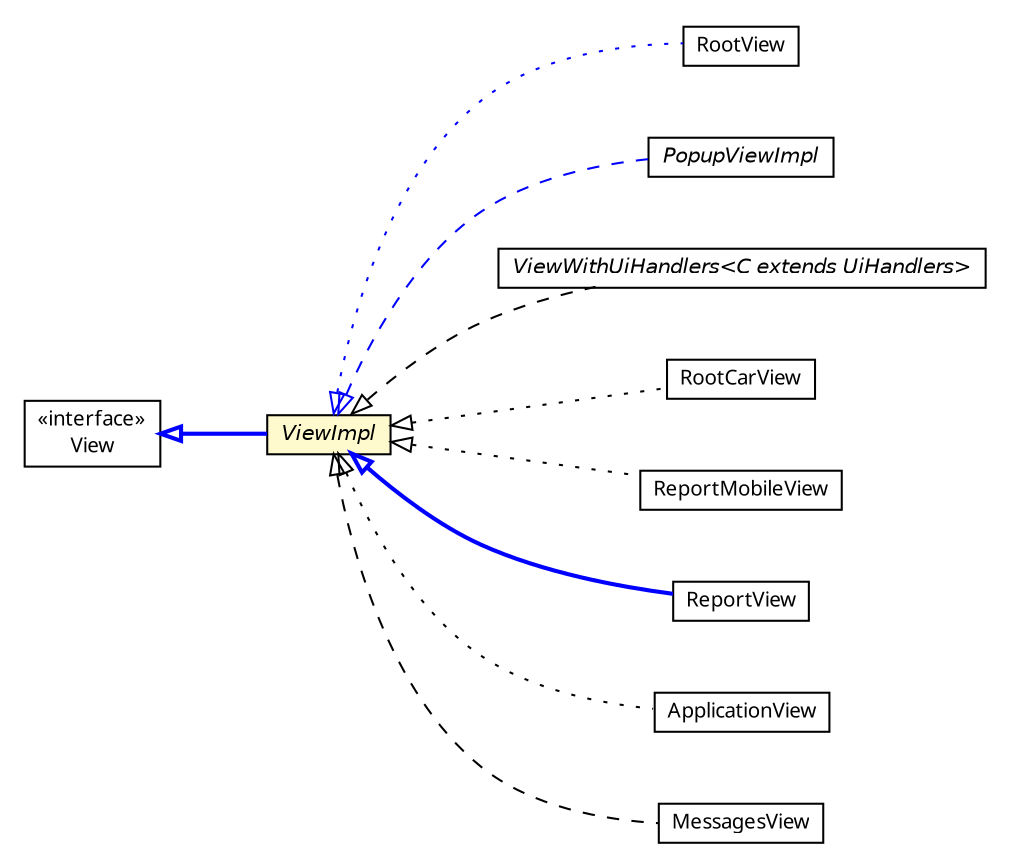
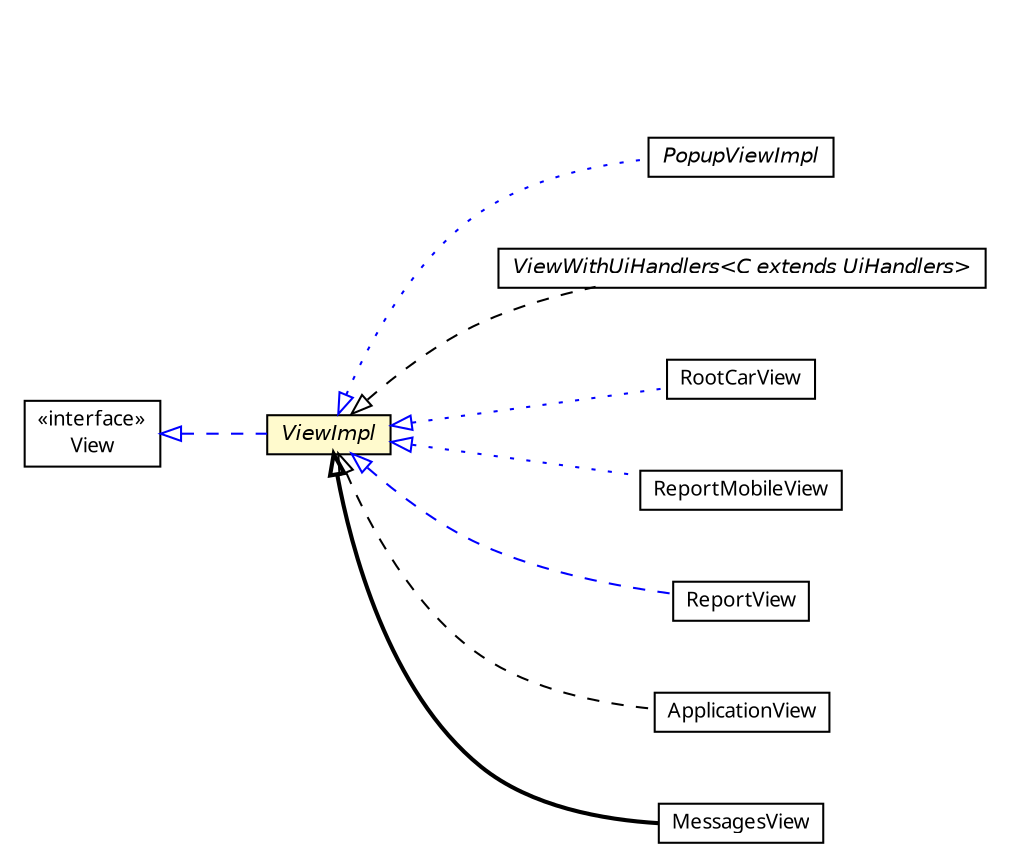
node "RootView": removed
edge "PopupViewImpl" -> "ViewImpl": style dashed -> dotted
edge "RootCarView" -> "ViewImpl": color black -> blue
edge "ViewImpl" -> "View": style bold -> dashed
edge "ReportMobileView" -> "ViewImpl": color black -> blue
edge "ReportView" -> "ViewImpl": style bold -> dashed
edge "ApplicationView" -> "ViewImpl": style dotted -> dashed
edge "MessagesView" -> "ViewImpl": style dashed -> bold
